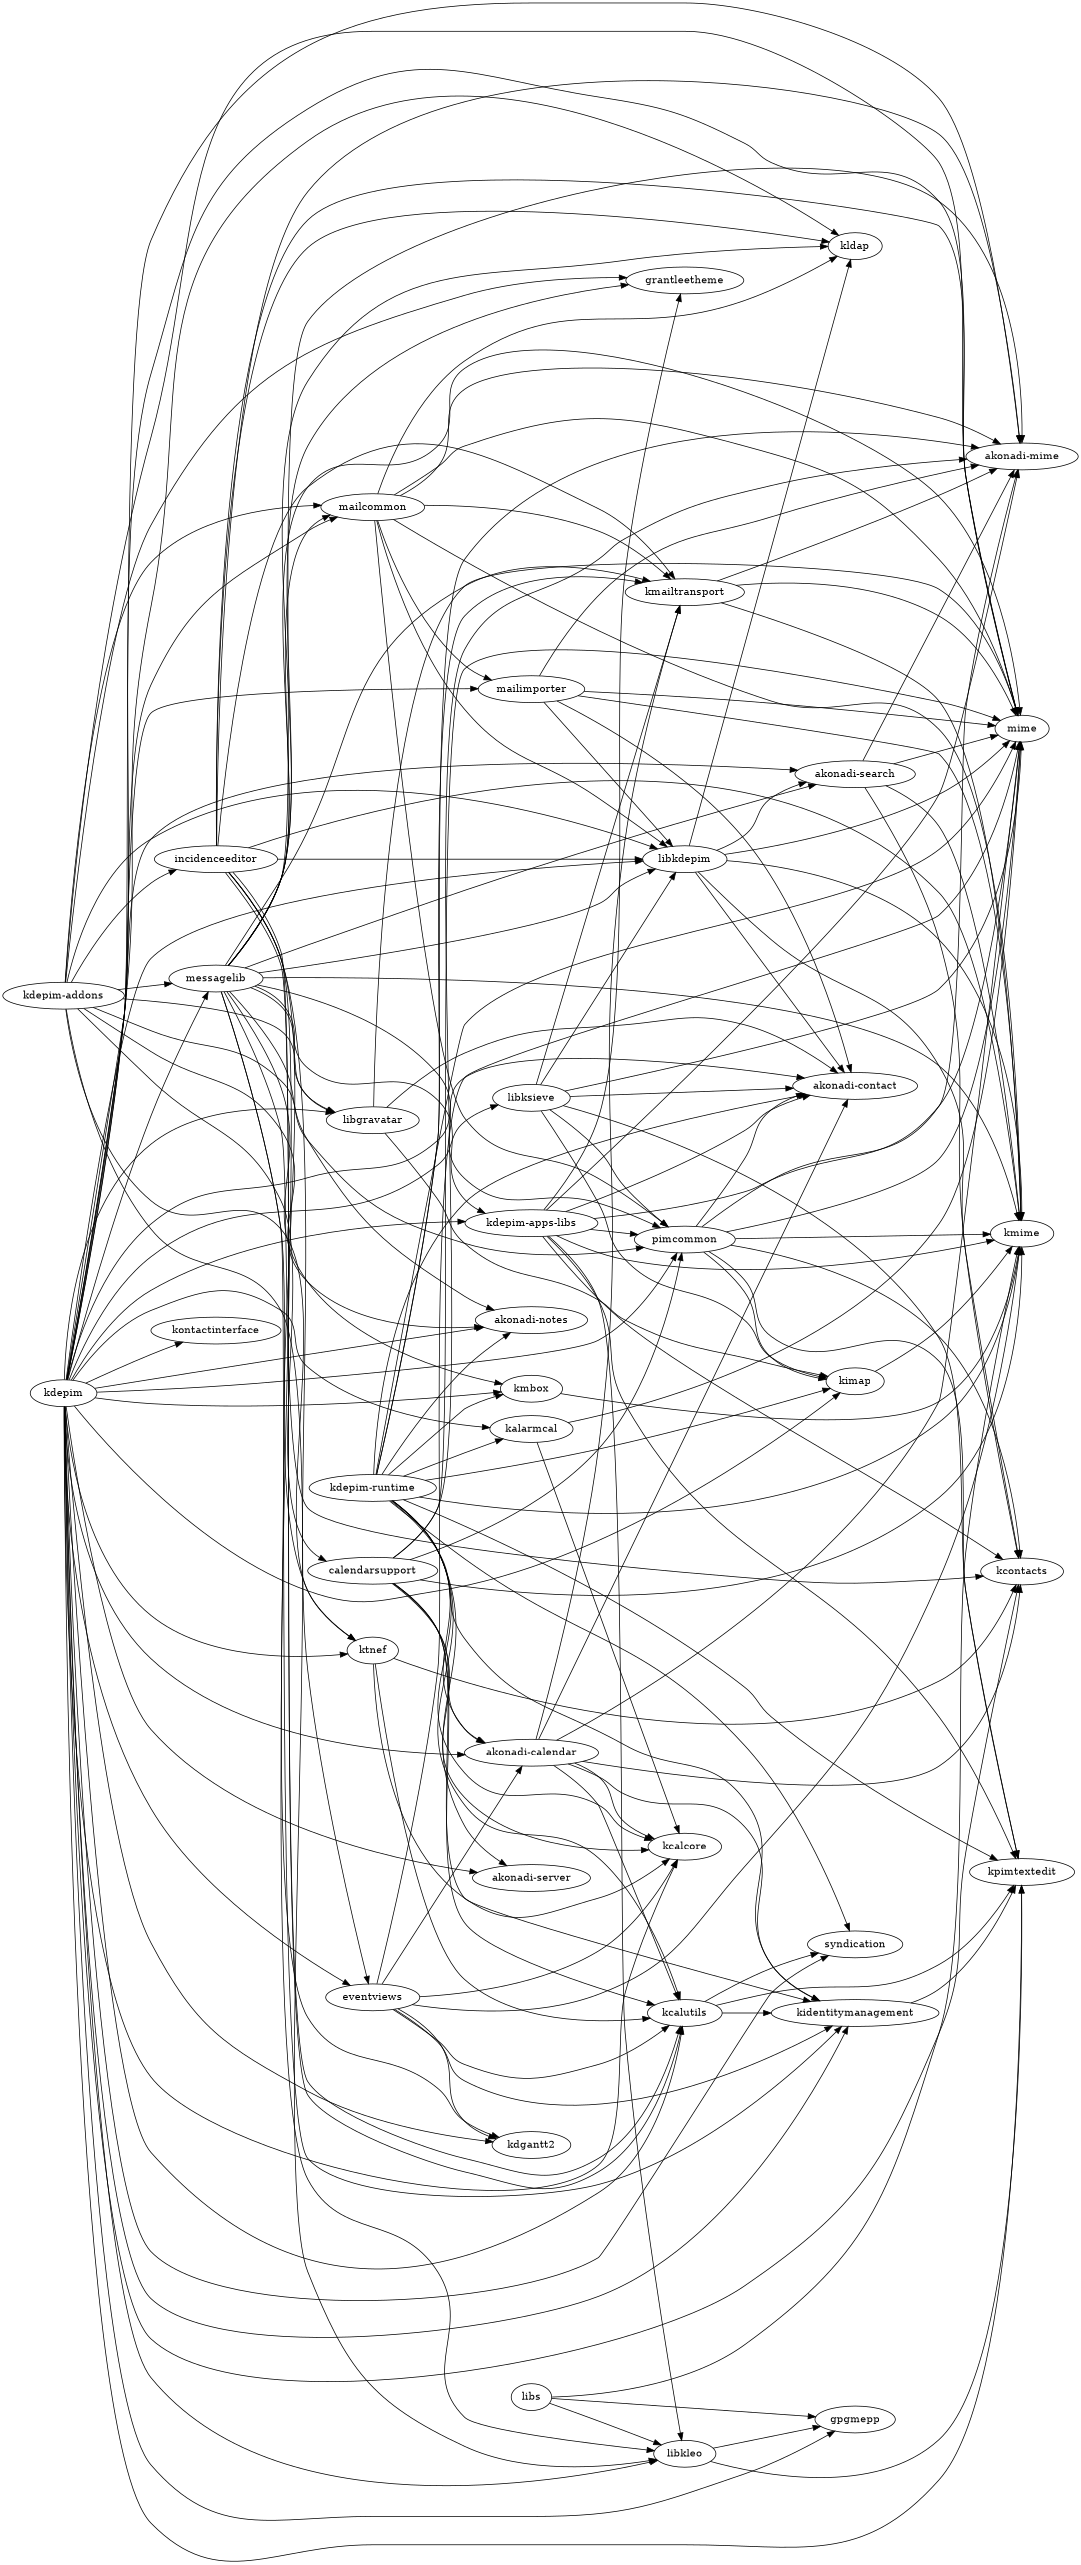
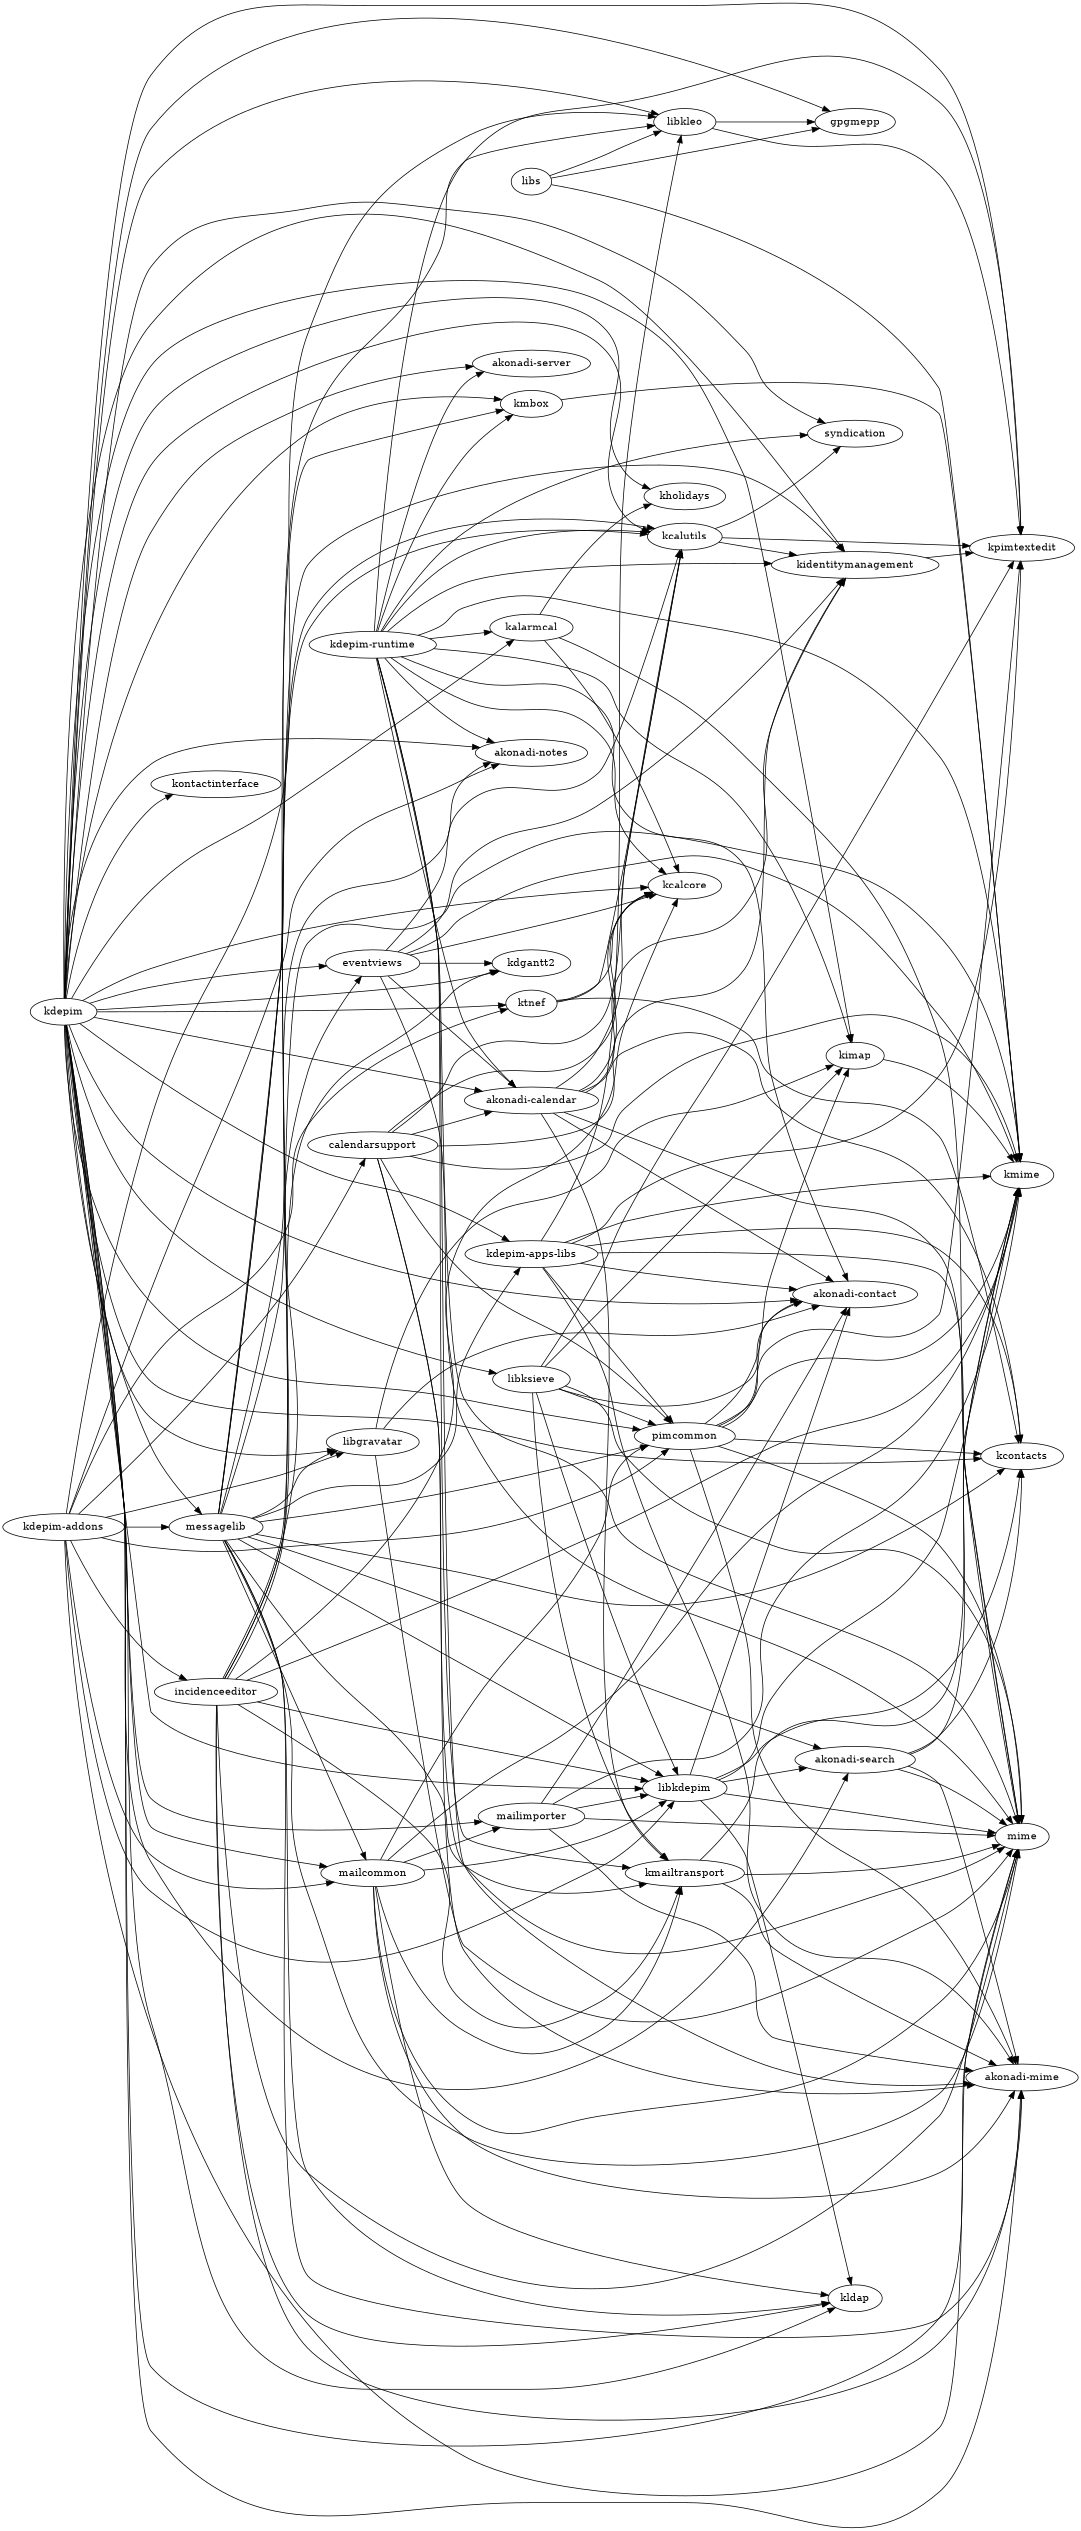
node "grantleetheme": removed
node "kholidays": added
edge "incidenceeditor" -> "ktnef": now "incidenceeditor" -> "kcalcore"
